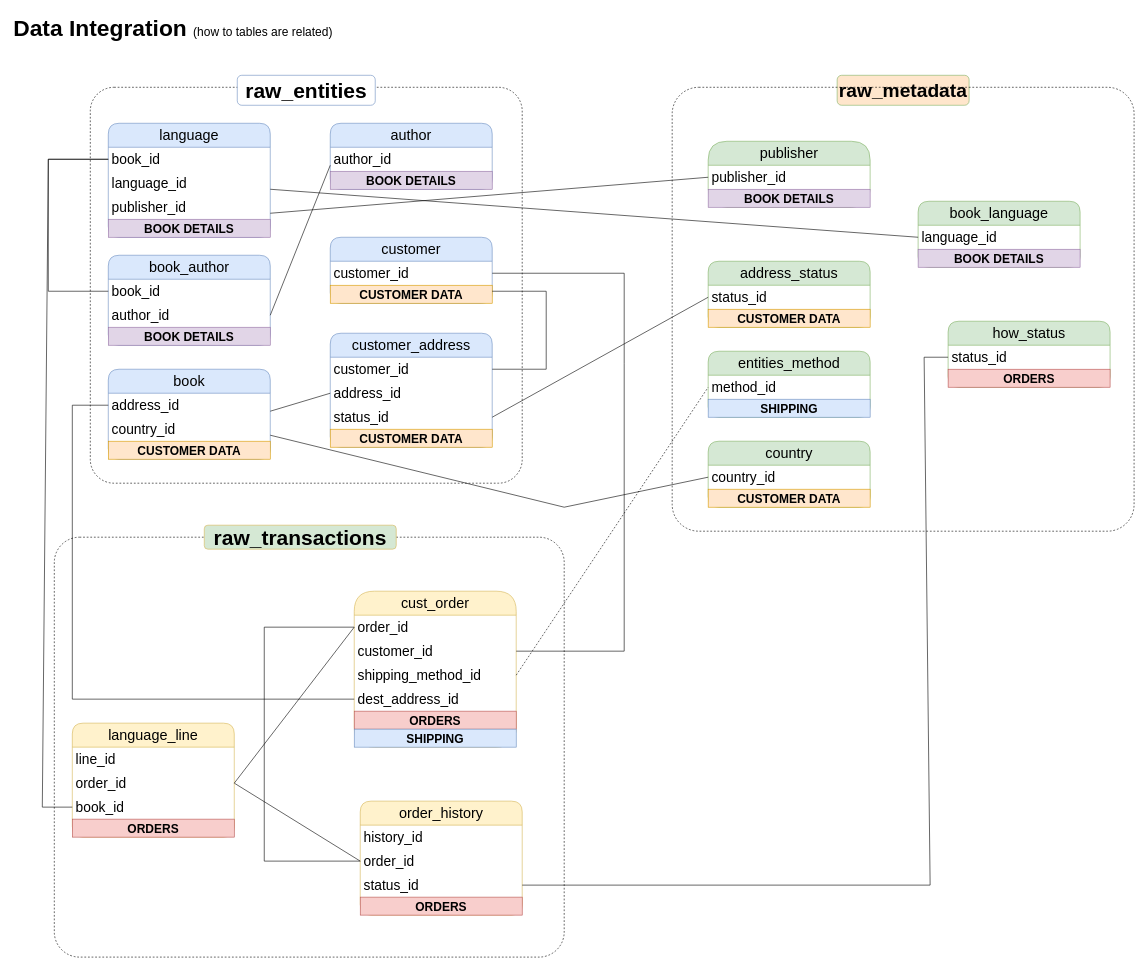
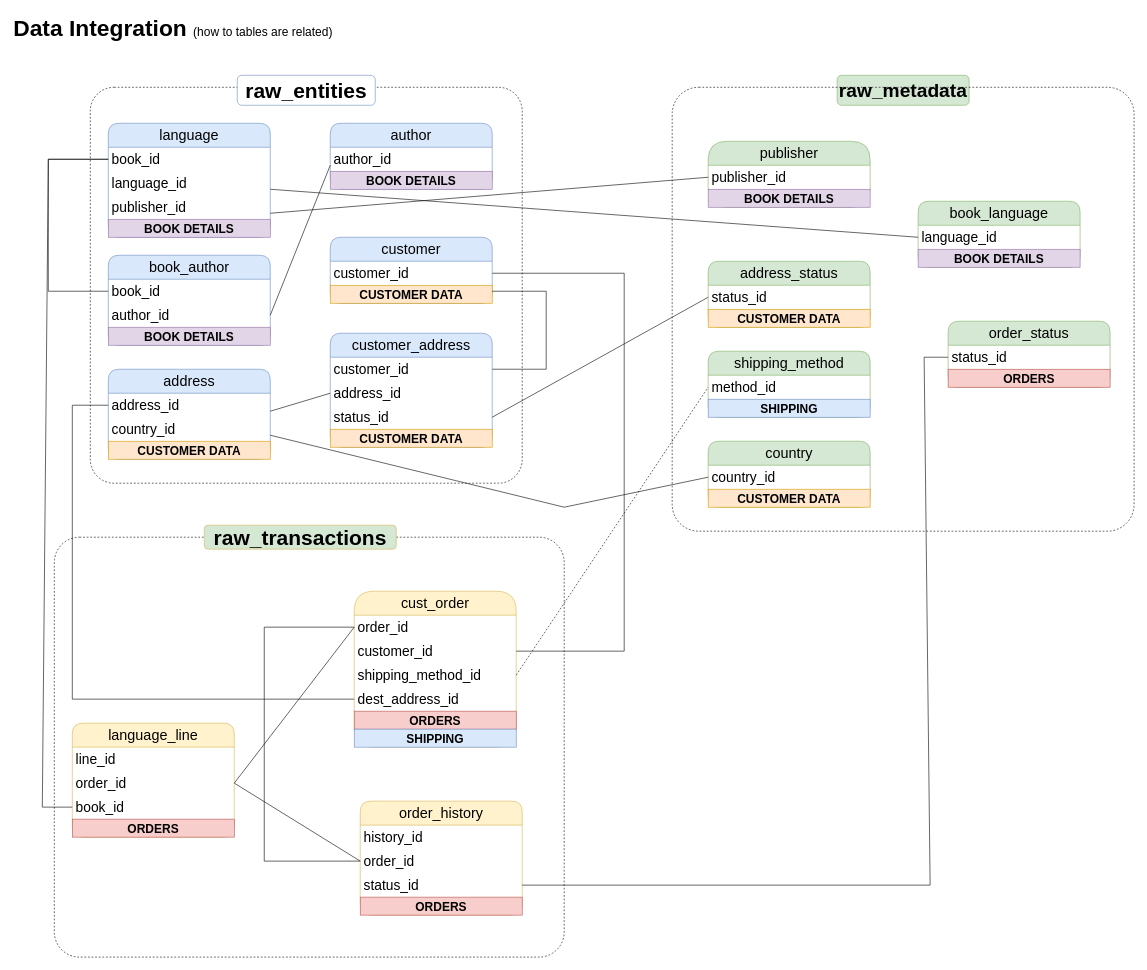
node "raw_metadata": fillcolor #ffe6cc -> #d5e8d4
node "how_status": label "how_status" -> "order_status"
node "entities_method": label "entities_method" -> "shipping_method"
node "book": label "book" -> "address"
